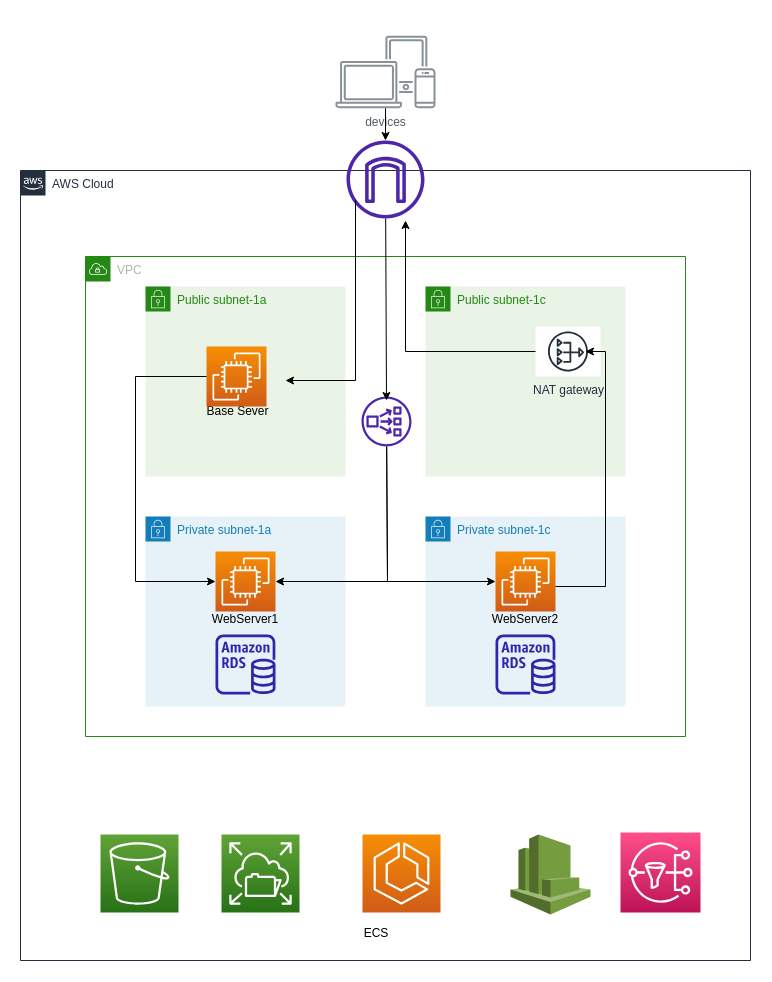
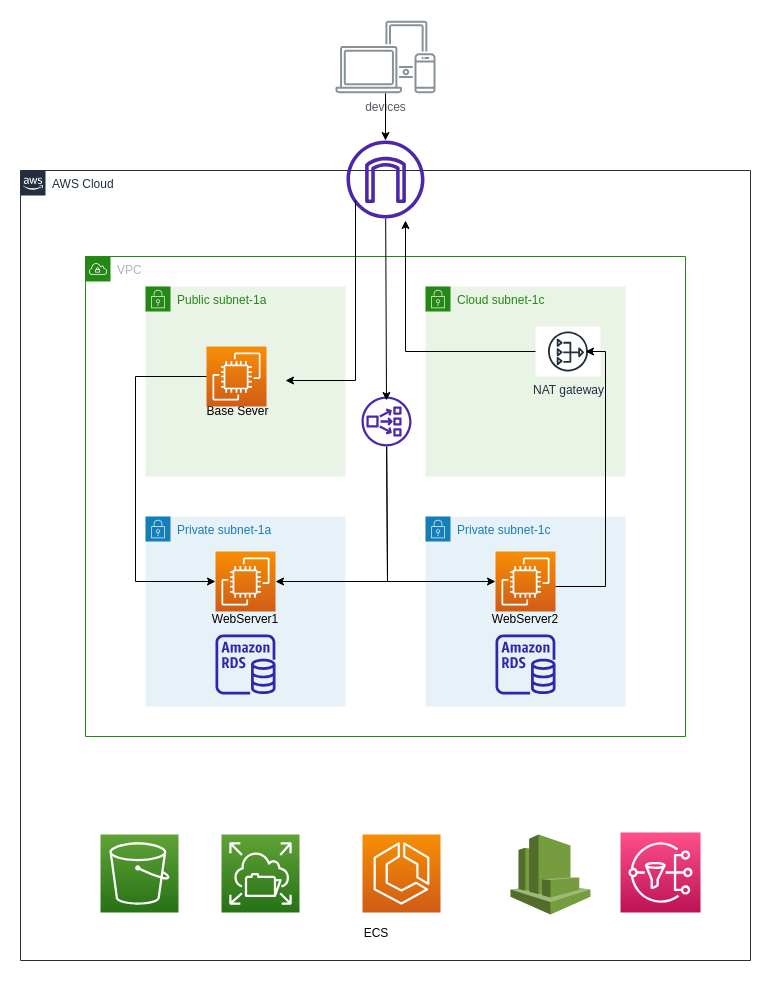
node "devices": moved (386, 72) -> (386, 57)
node "Public subnet-1c": label "Public subnet-1c" -> "Cloud subnet-1c"
